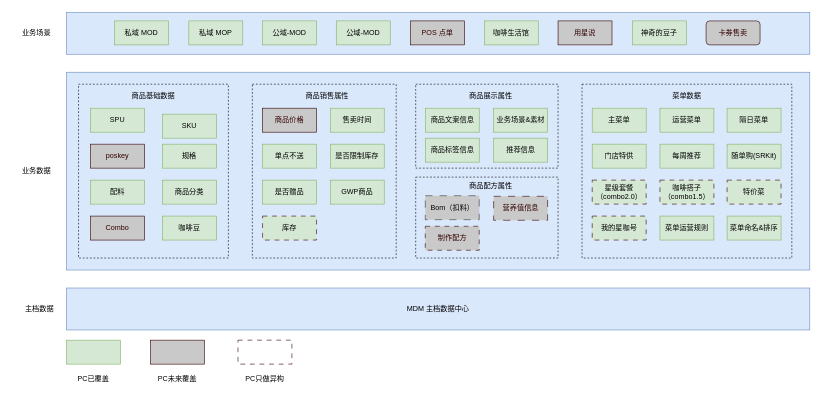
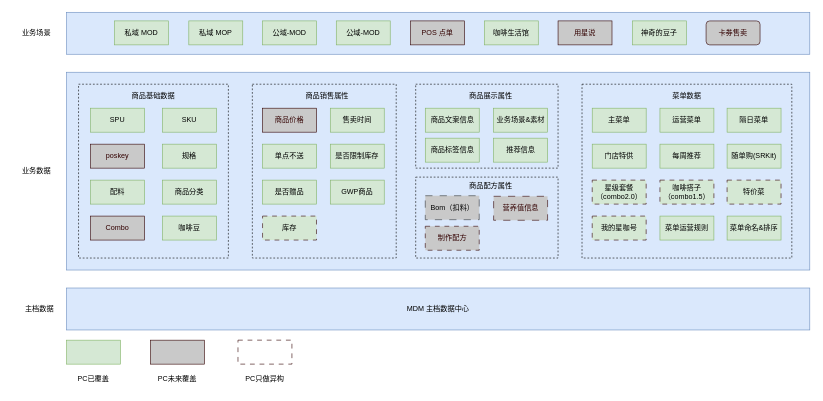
node "SKU": moved (189, 126) -> (189, 120)
